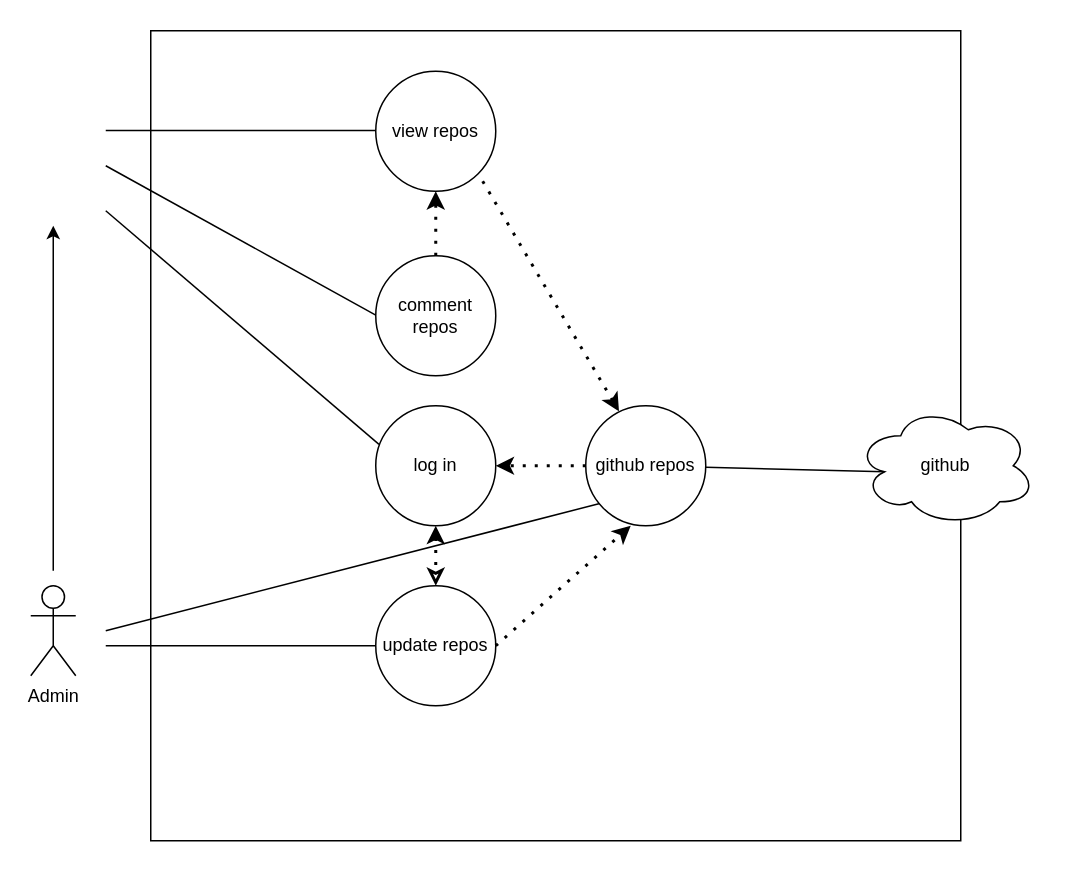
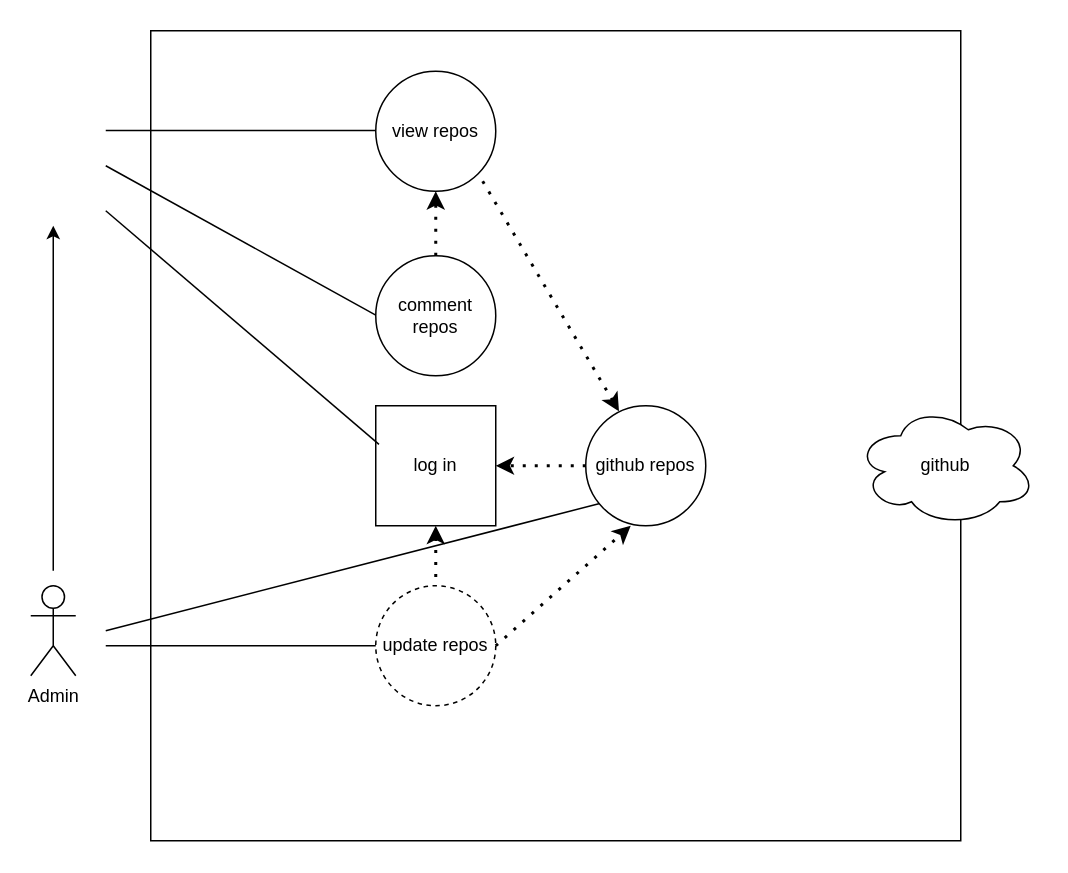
node "log in": shape ellipse -> rectangle
edge "github repos" -- "github": removed
edge "log in" -- "update repos": arrowhead classic -> none
node "update repos": style solid -> dashed
